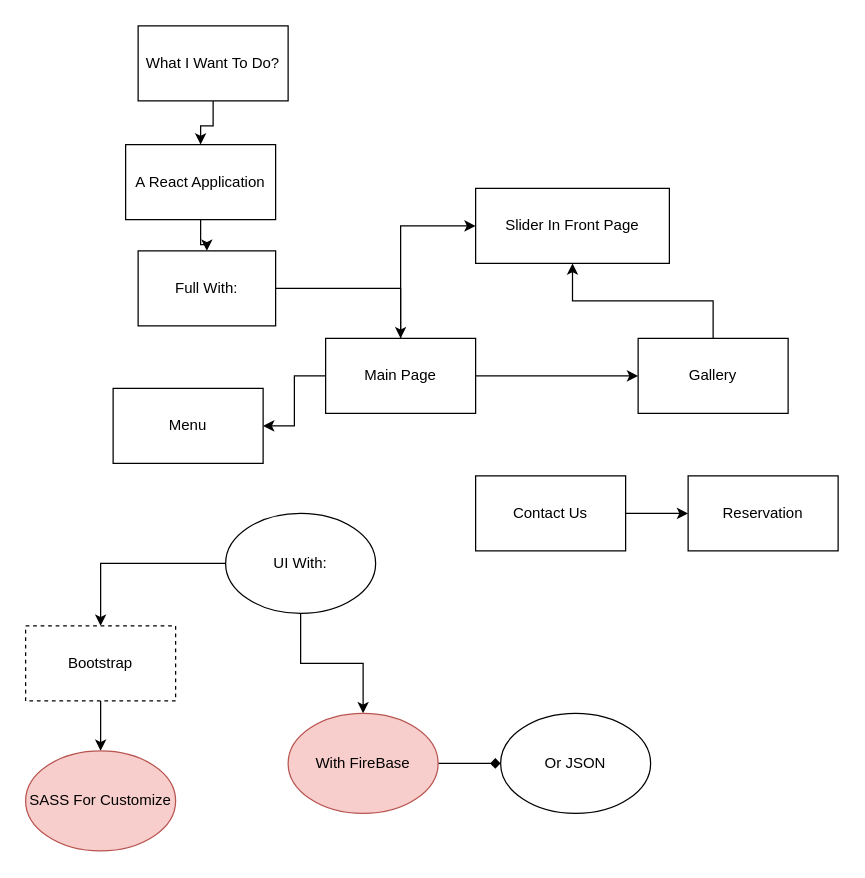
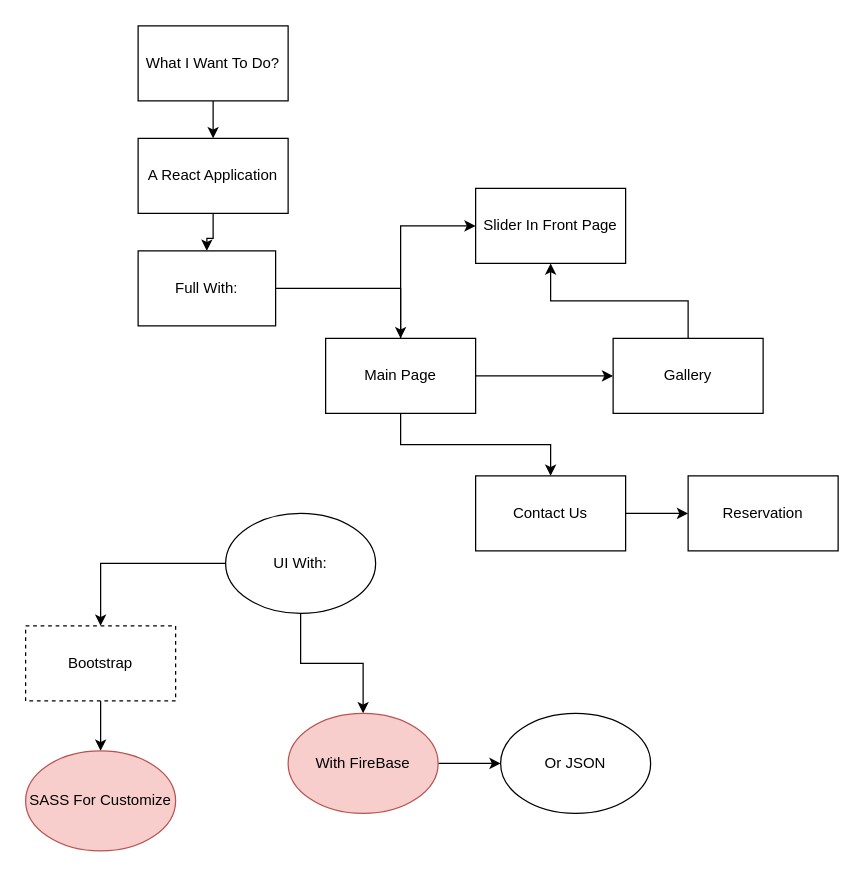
node "A React Application": moved (201, 182) -> (213, 176)
node "Slider In Front Page": size 194x75 -> 150x75
node "Gallery": moved (713, 376) -> (688, 376)
edge "Main Page" -> "Menu": removed
node "Menu": removed
edge "Main Page" -> "Contact Us": added
edge "With FireBase" -> "Or JSON": arrowhead diamond -> classic
